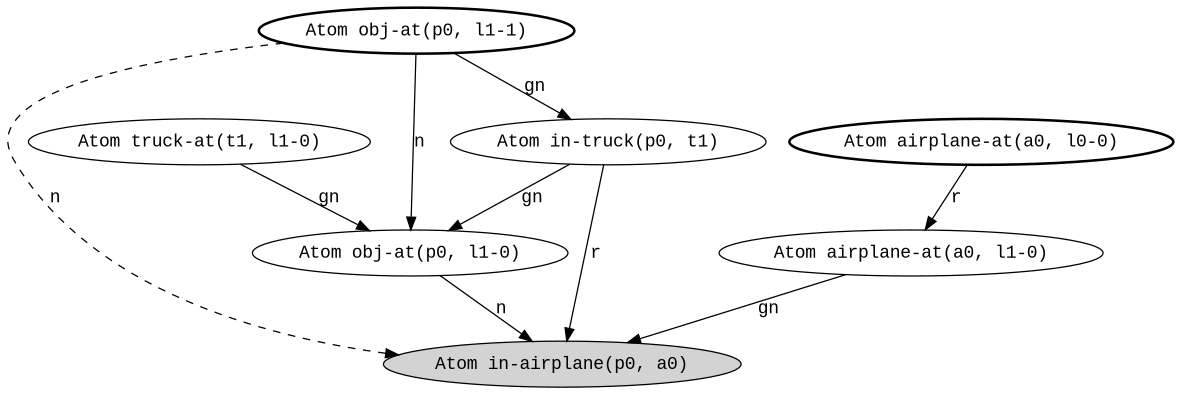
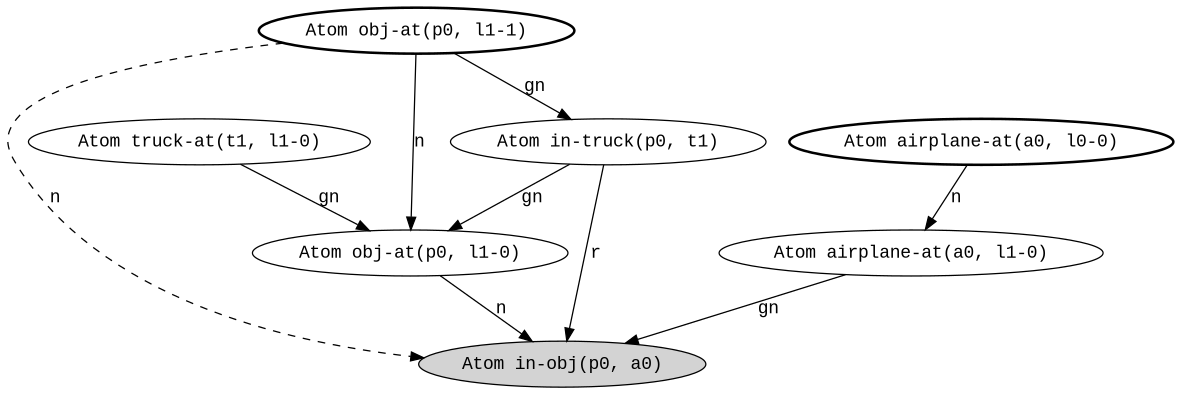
edge "Atom airplane-at(a0, l0-0)" -> "Atom airplane-at(a0, l1-0)": label "r" -> "n"
node "Atom in-airplane(p0, a0)": label "Atom in-airplane(p0, a0)" -> "Atom in-obj(p0, a0)"
